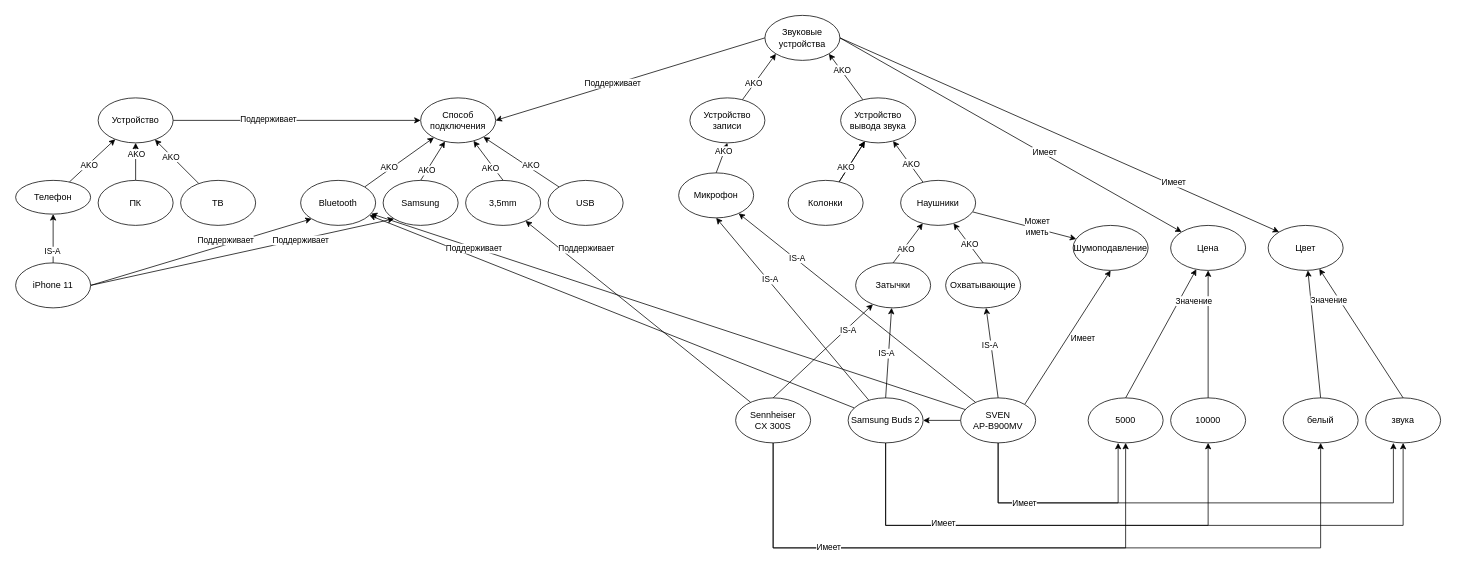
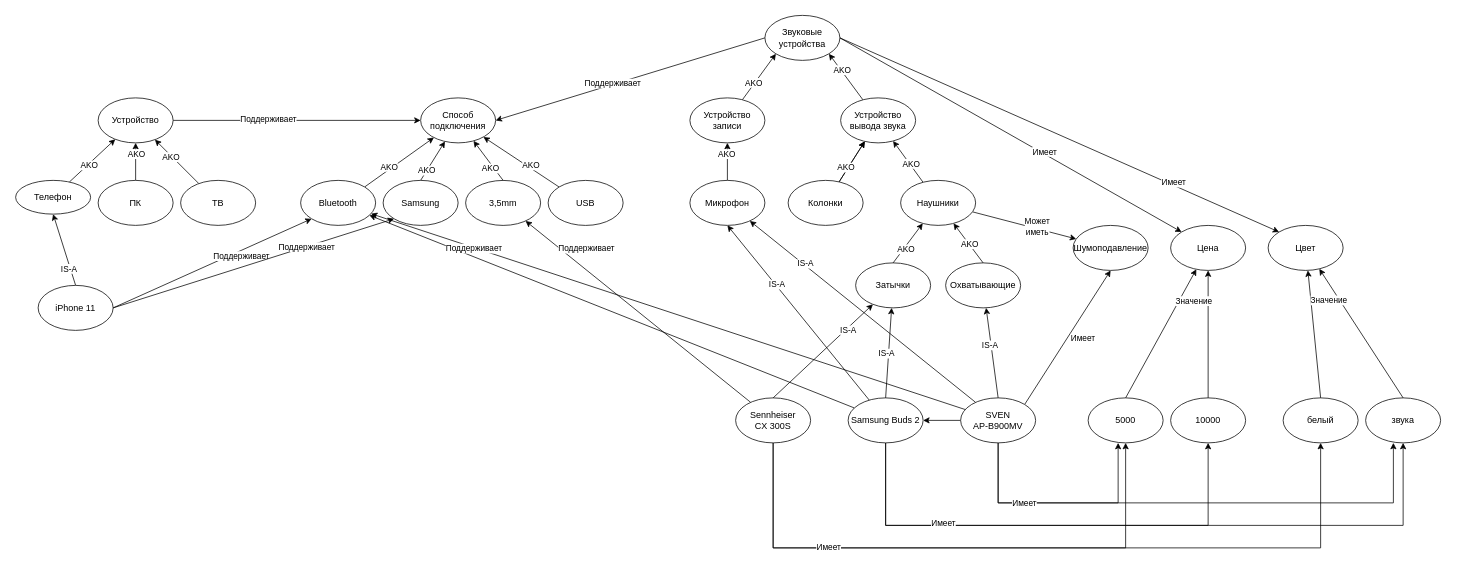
node "Микрофон": moved (716, 195) -> (727, 203)
node "iPhone 11": moved (53, 285) -> (75, 308)
